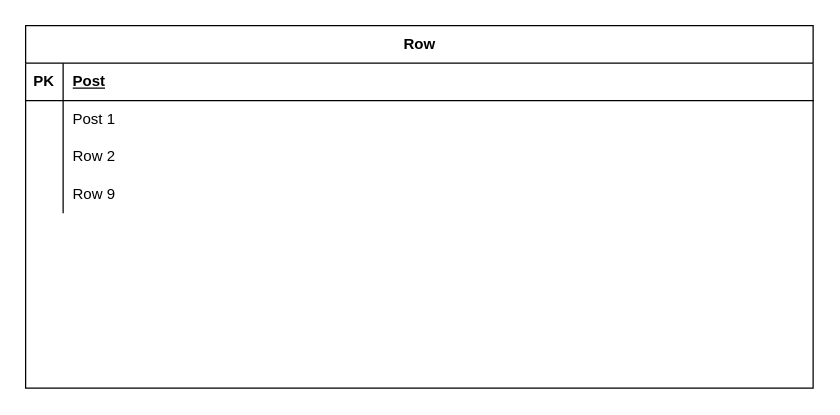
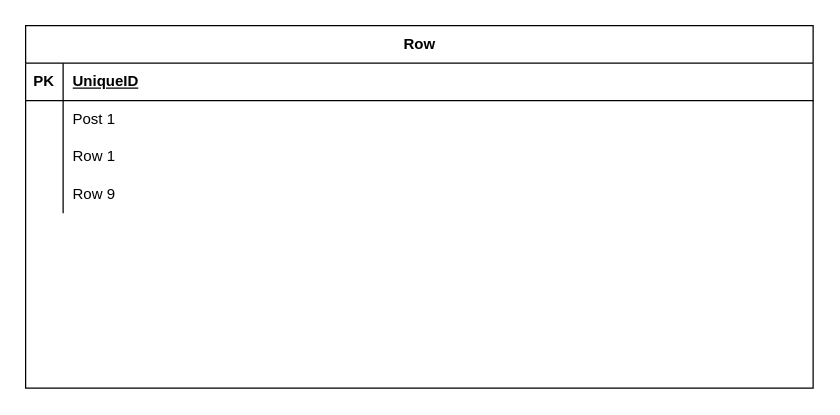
node "Post": label "Post" -> "UniqueID"
node "Row 2": label "Row 2" -> "Row 1"
